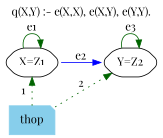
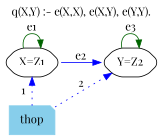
edge "thop" -> "Y=Z2": color darkgreen -> blue
edge "thop" -> "X=Z1": color darkgreen -> blue
